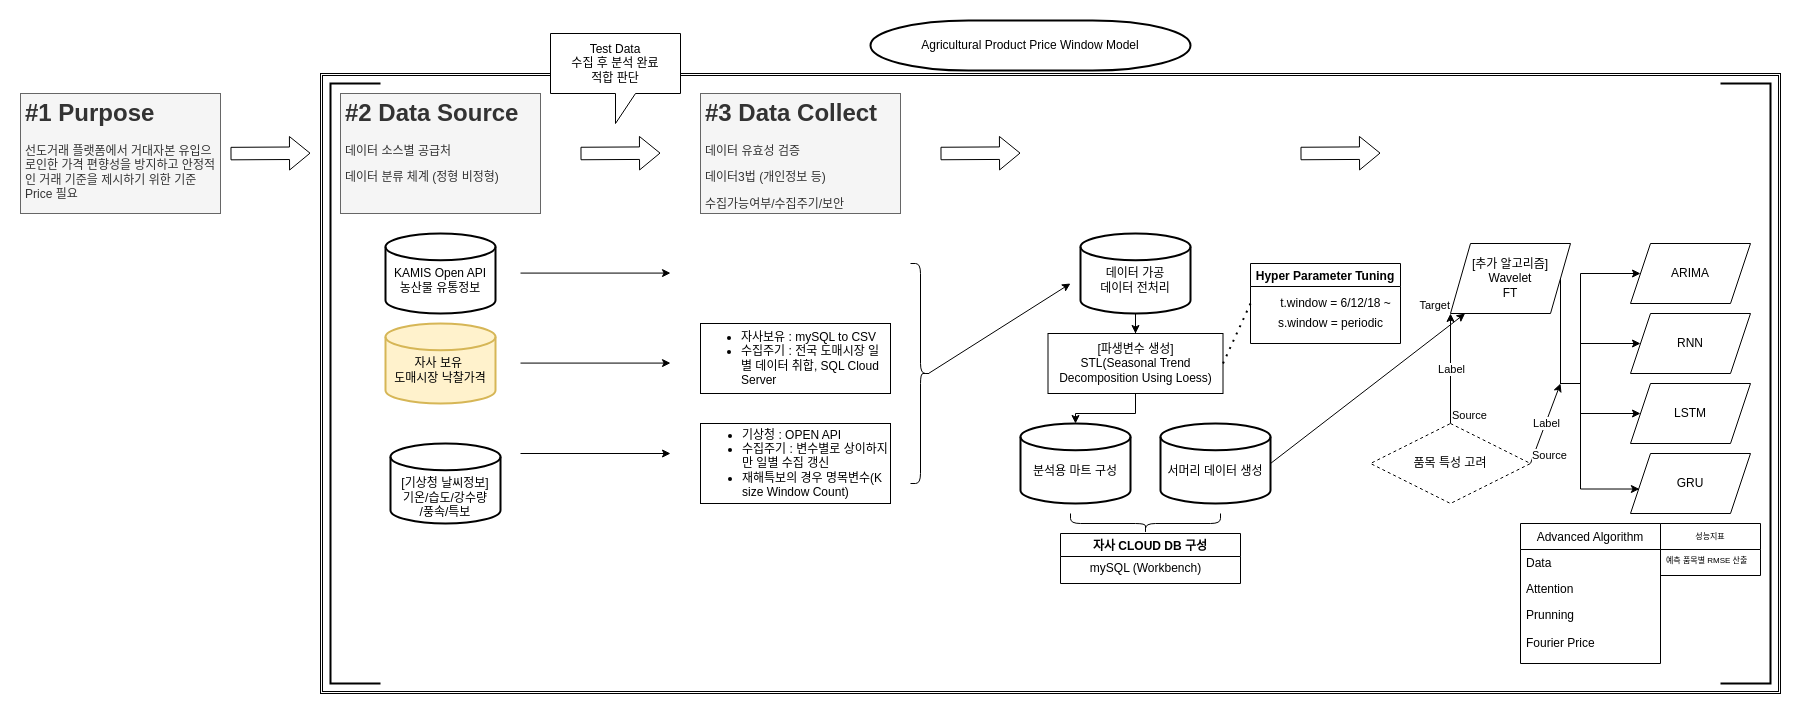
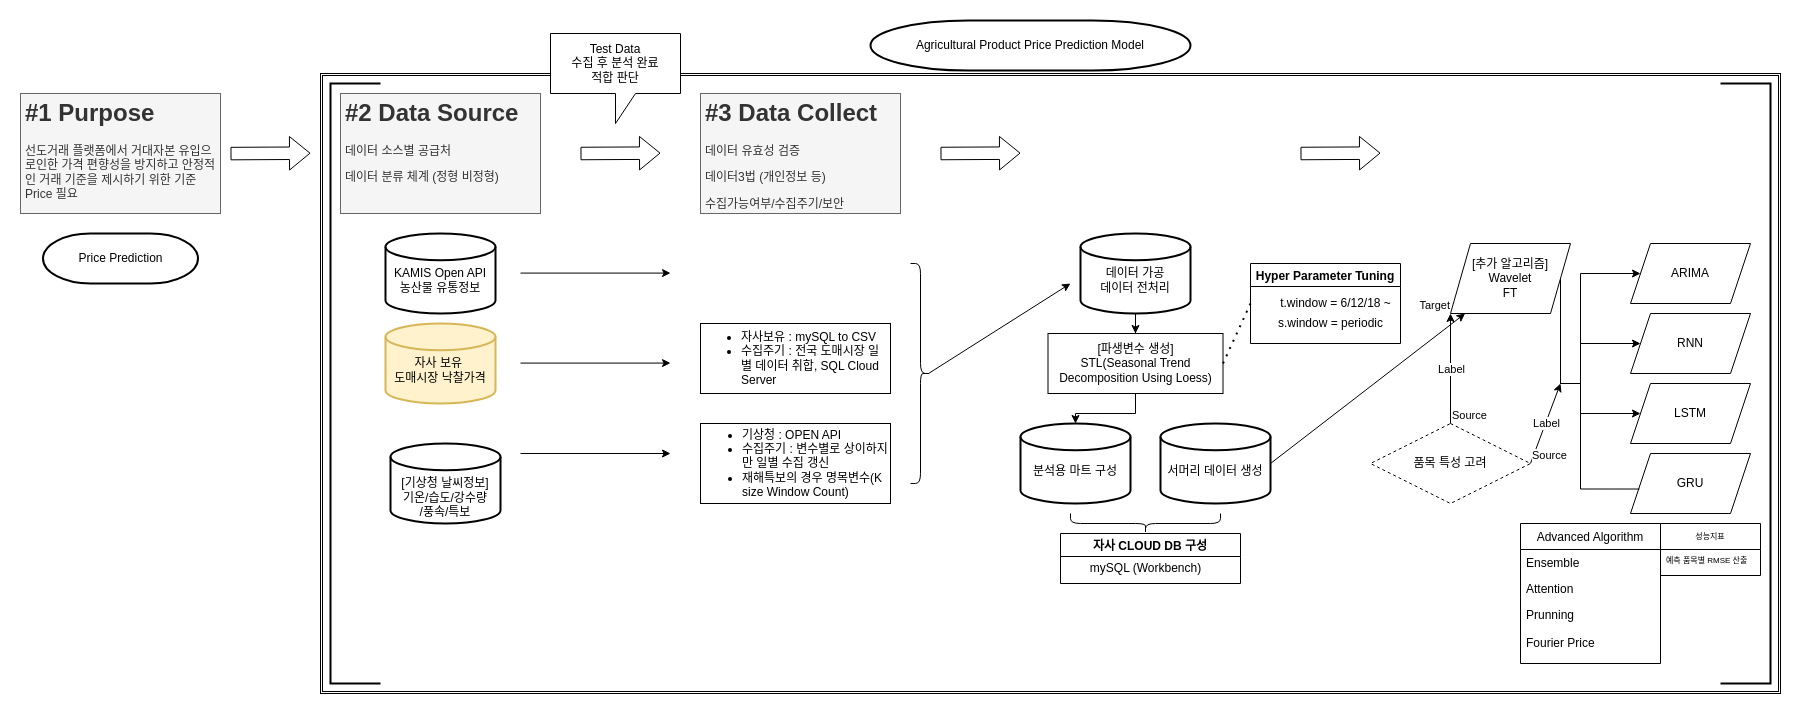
node "Agricultural Product Price Window Model": label "Agricultural Product Price Window Model" -> "Agricultural Product Price Prediction Model"
node "Price Prediction": added
edge "[추가 알고리즘] Wavelet FT" -> "GRU": arrowhead classic -> none
node "Data": label "Data" -> "Ensemble"
